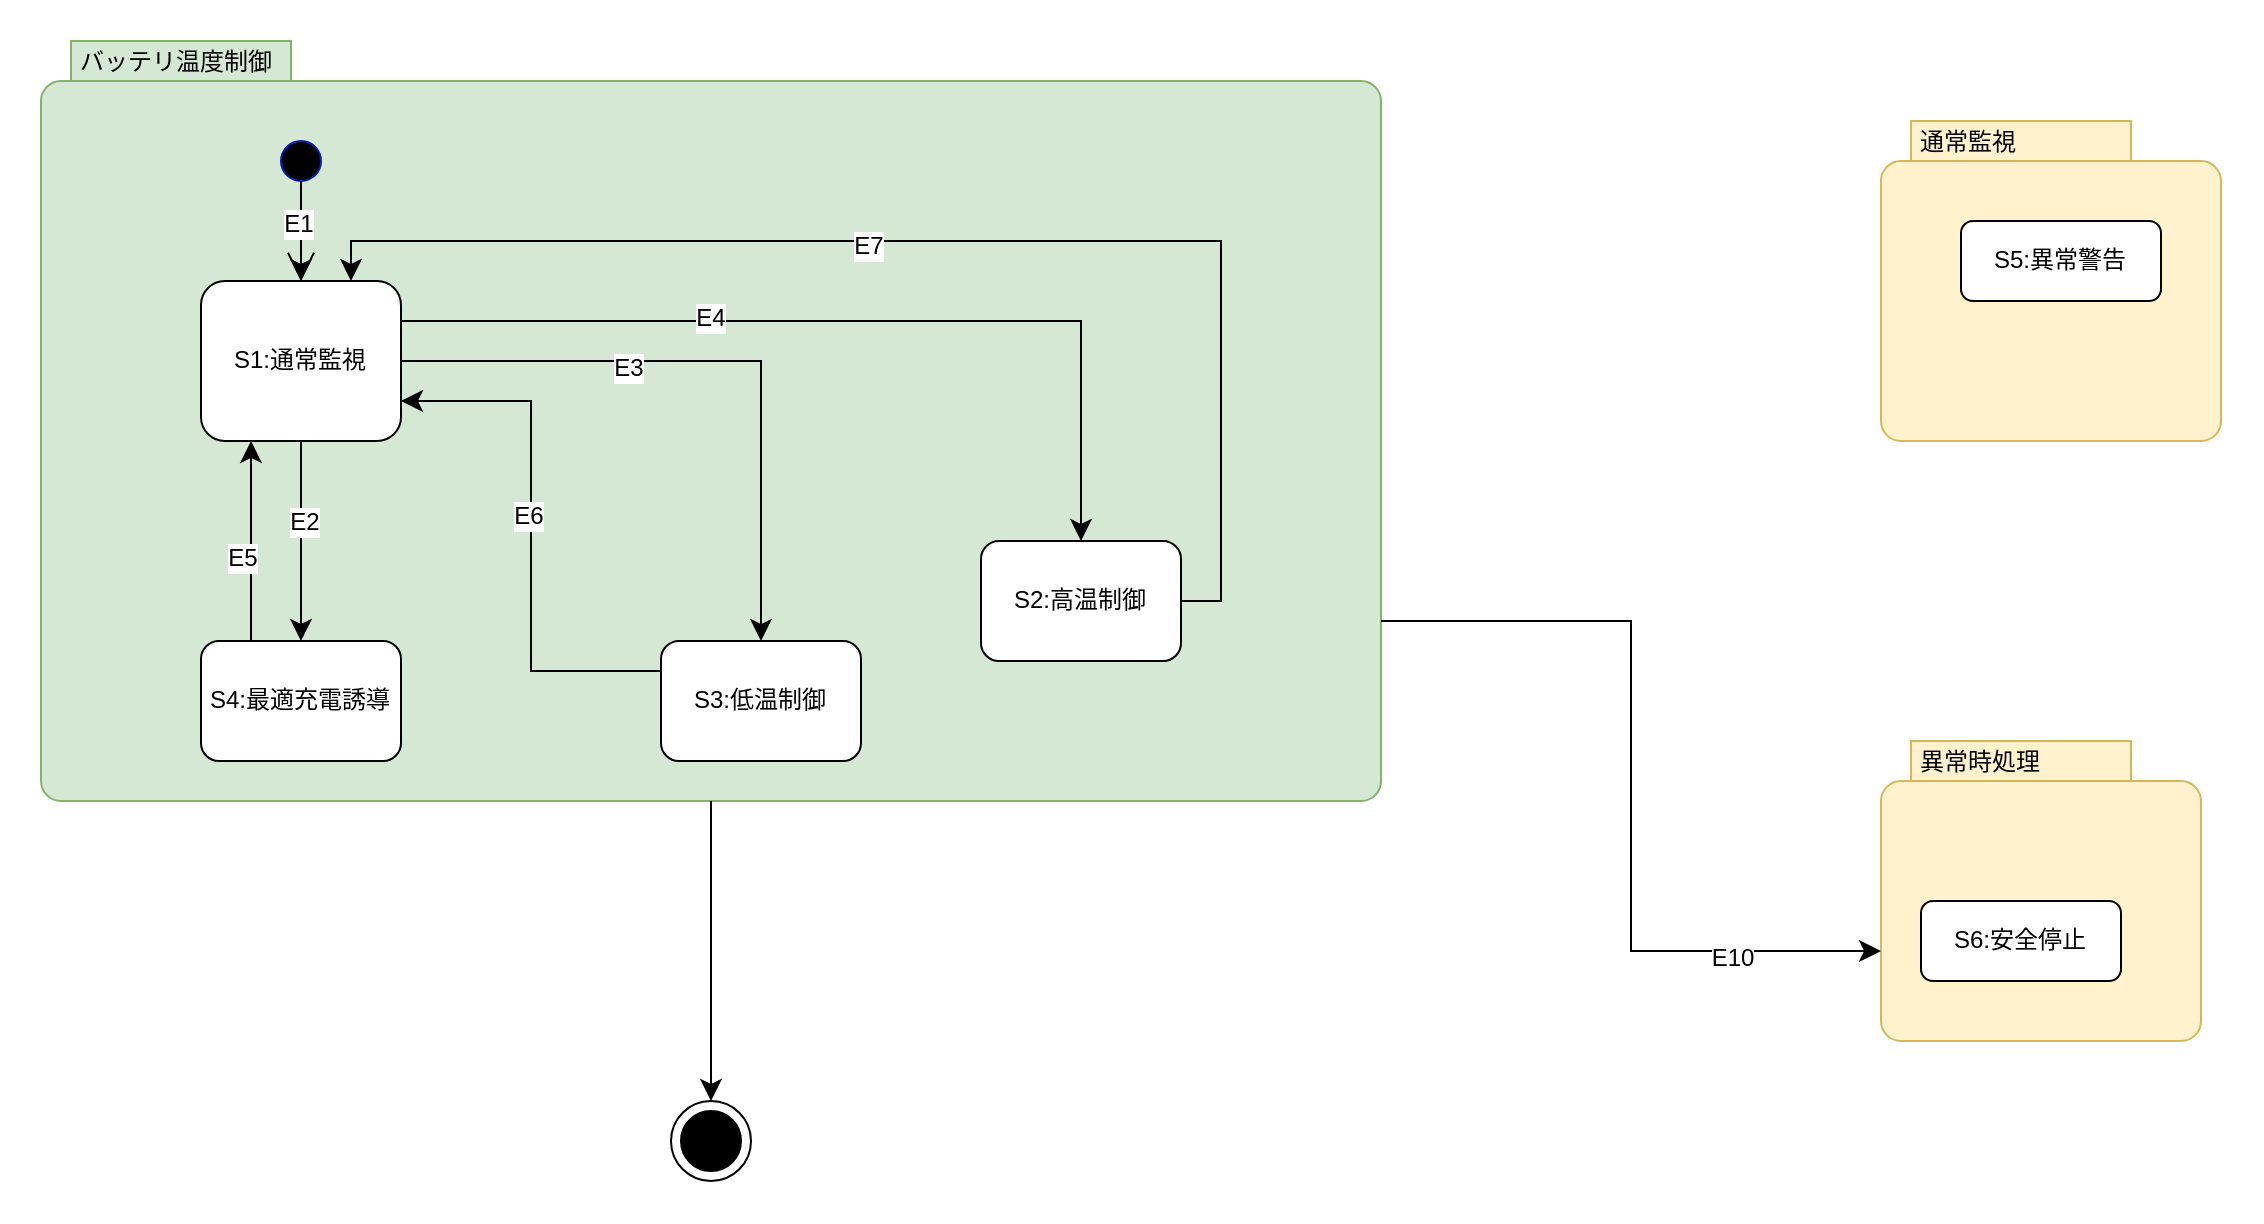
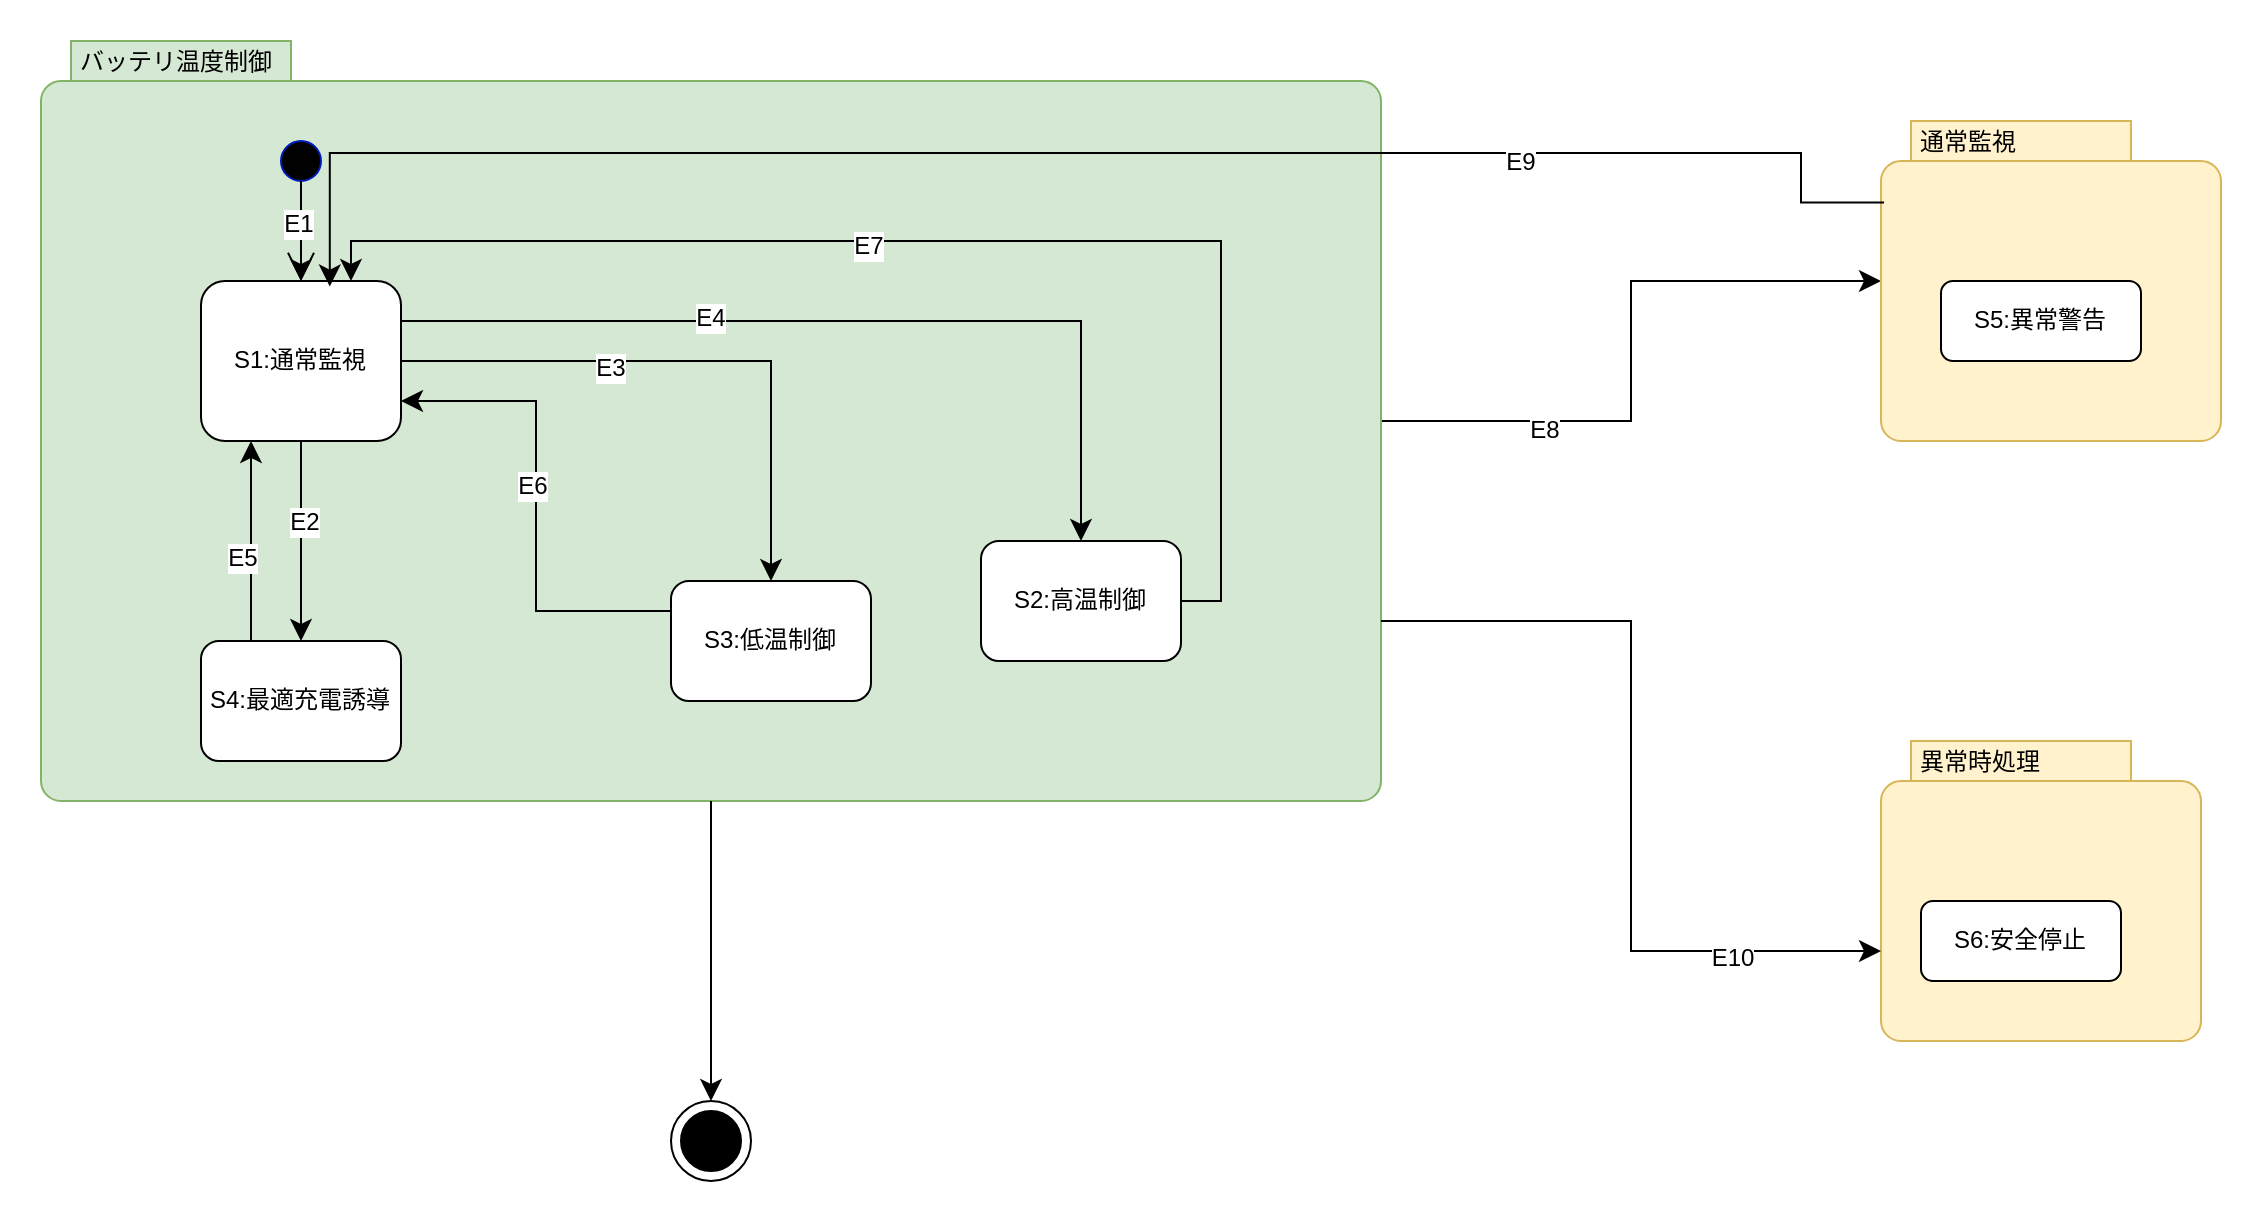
edge "通常監視" -> "S1:通常監視": added, label "E9"
node "S5:異常警告": moved (2061, 261) -> (2041, 321)
edge "バッテリ温度制御" -> "通常監視": added, label "E8"
node "S3:低温制御": moved (761, 701) -> (771, 641)
